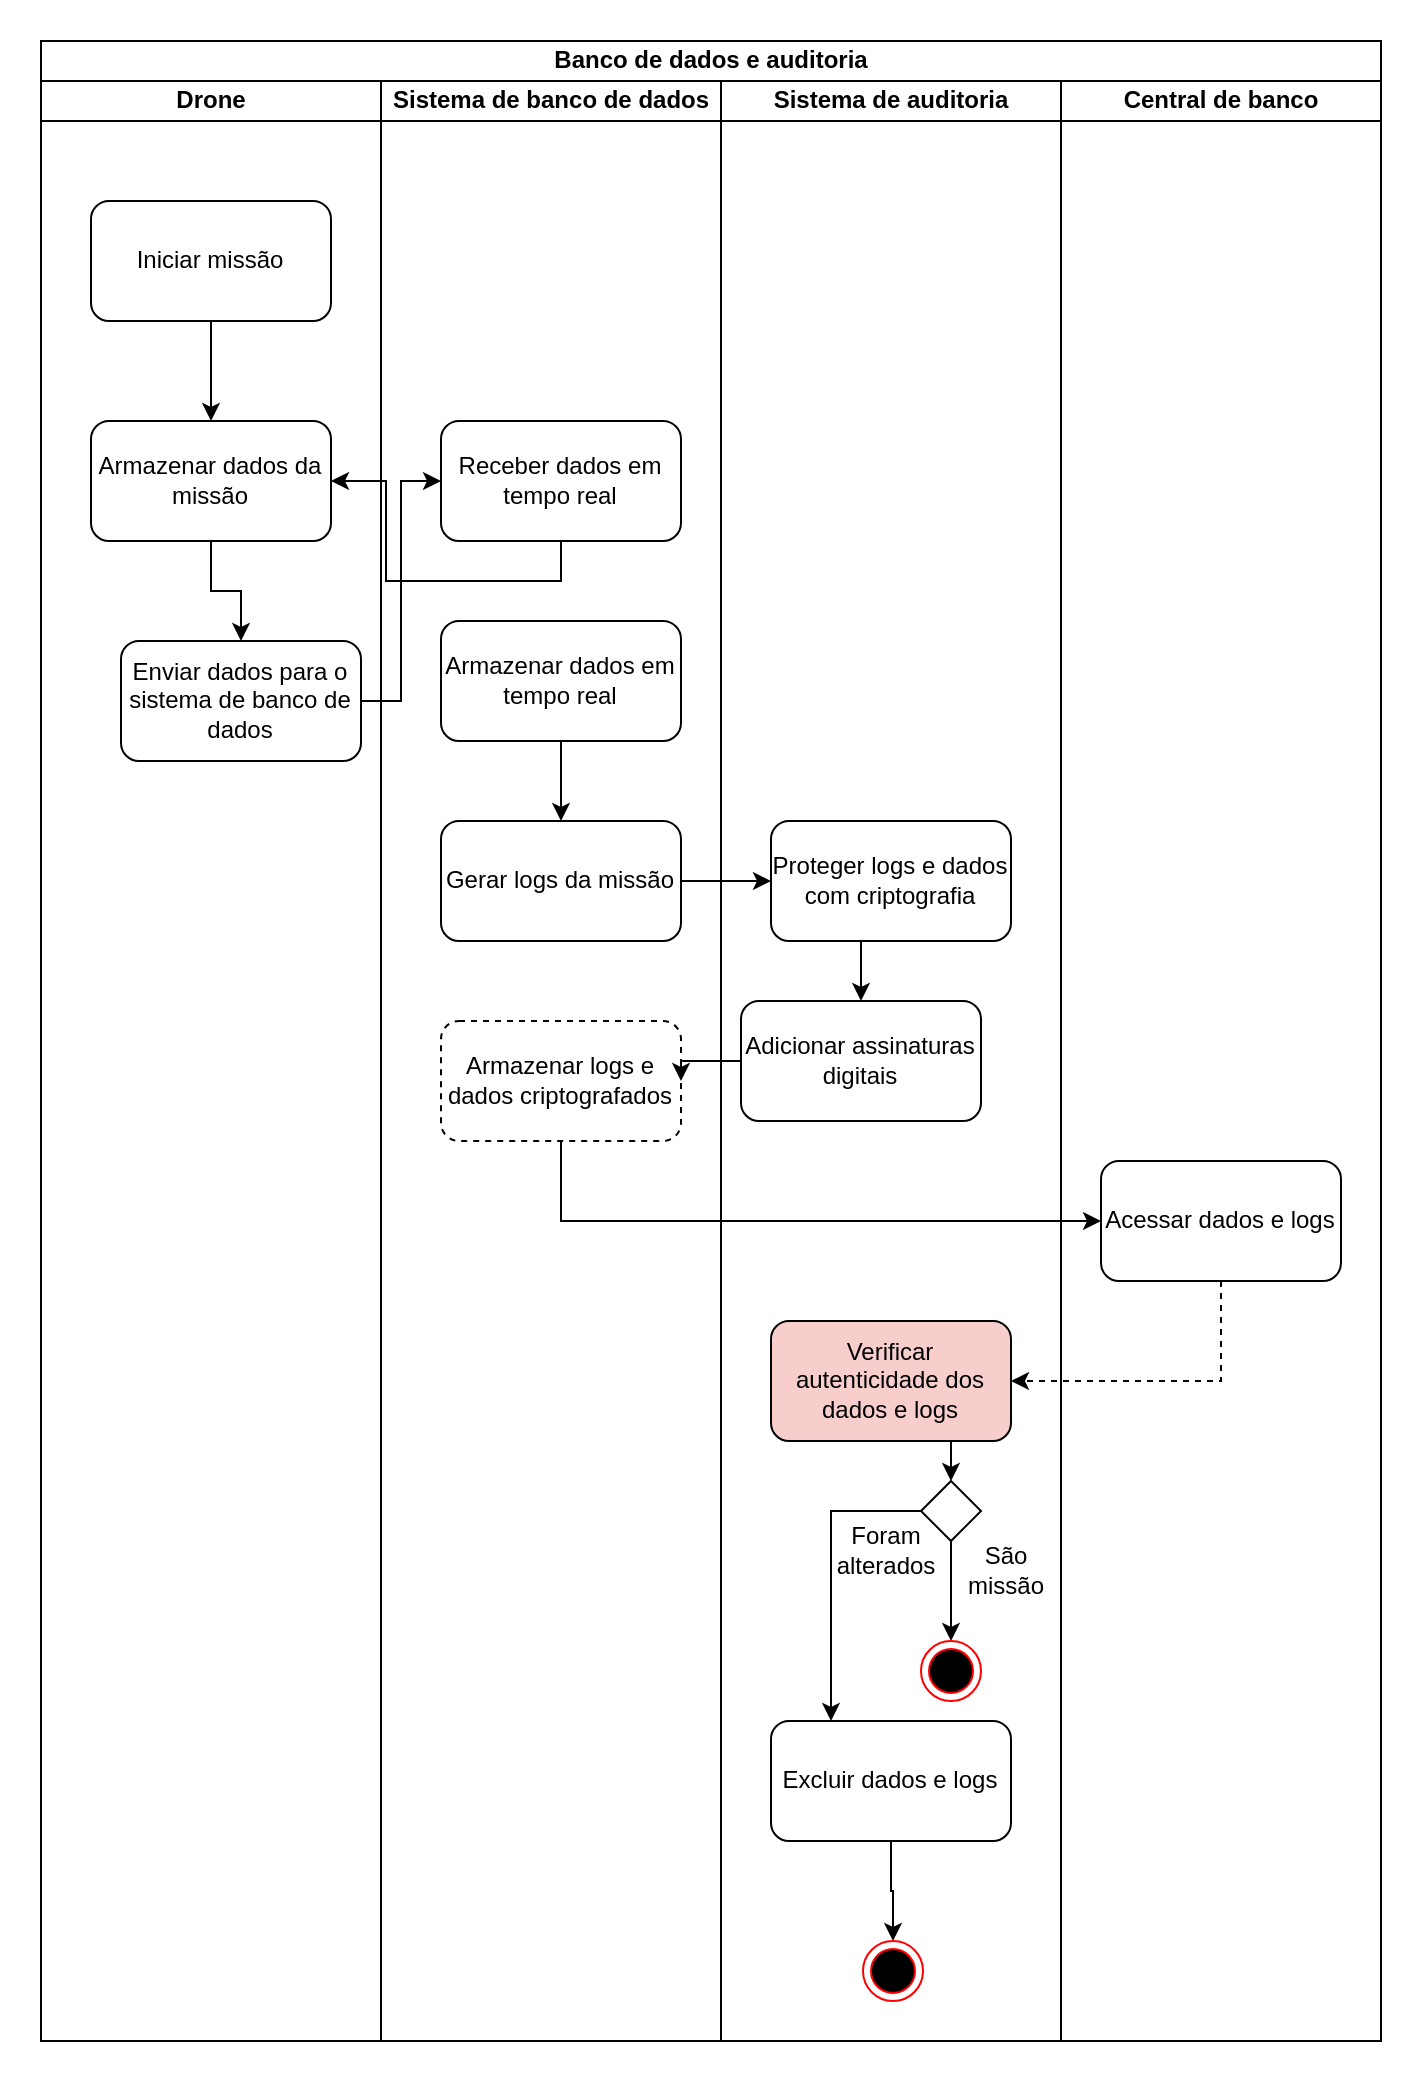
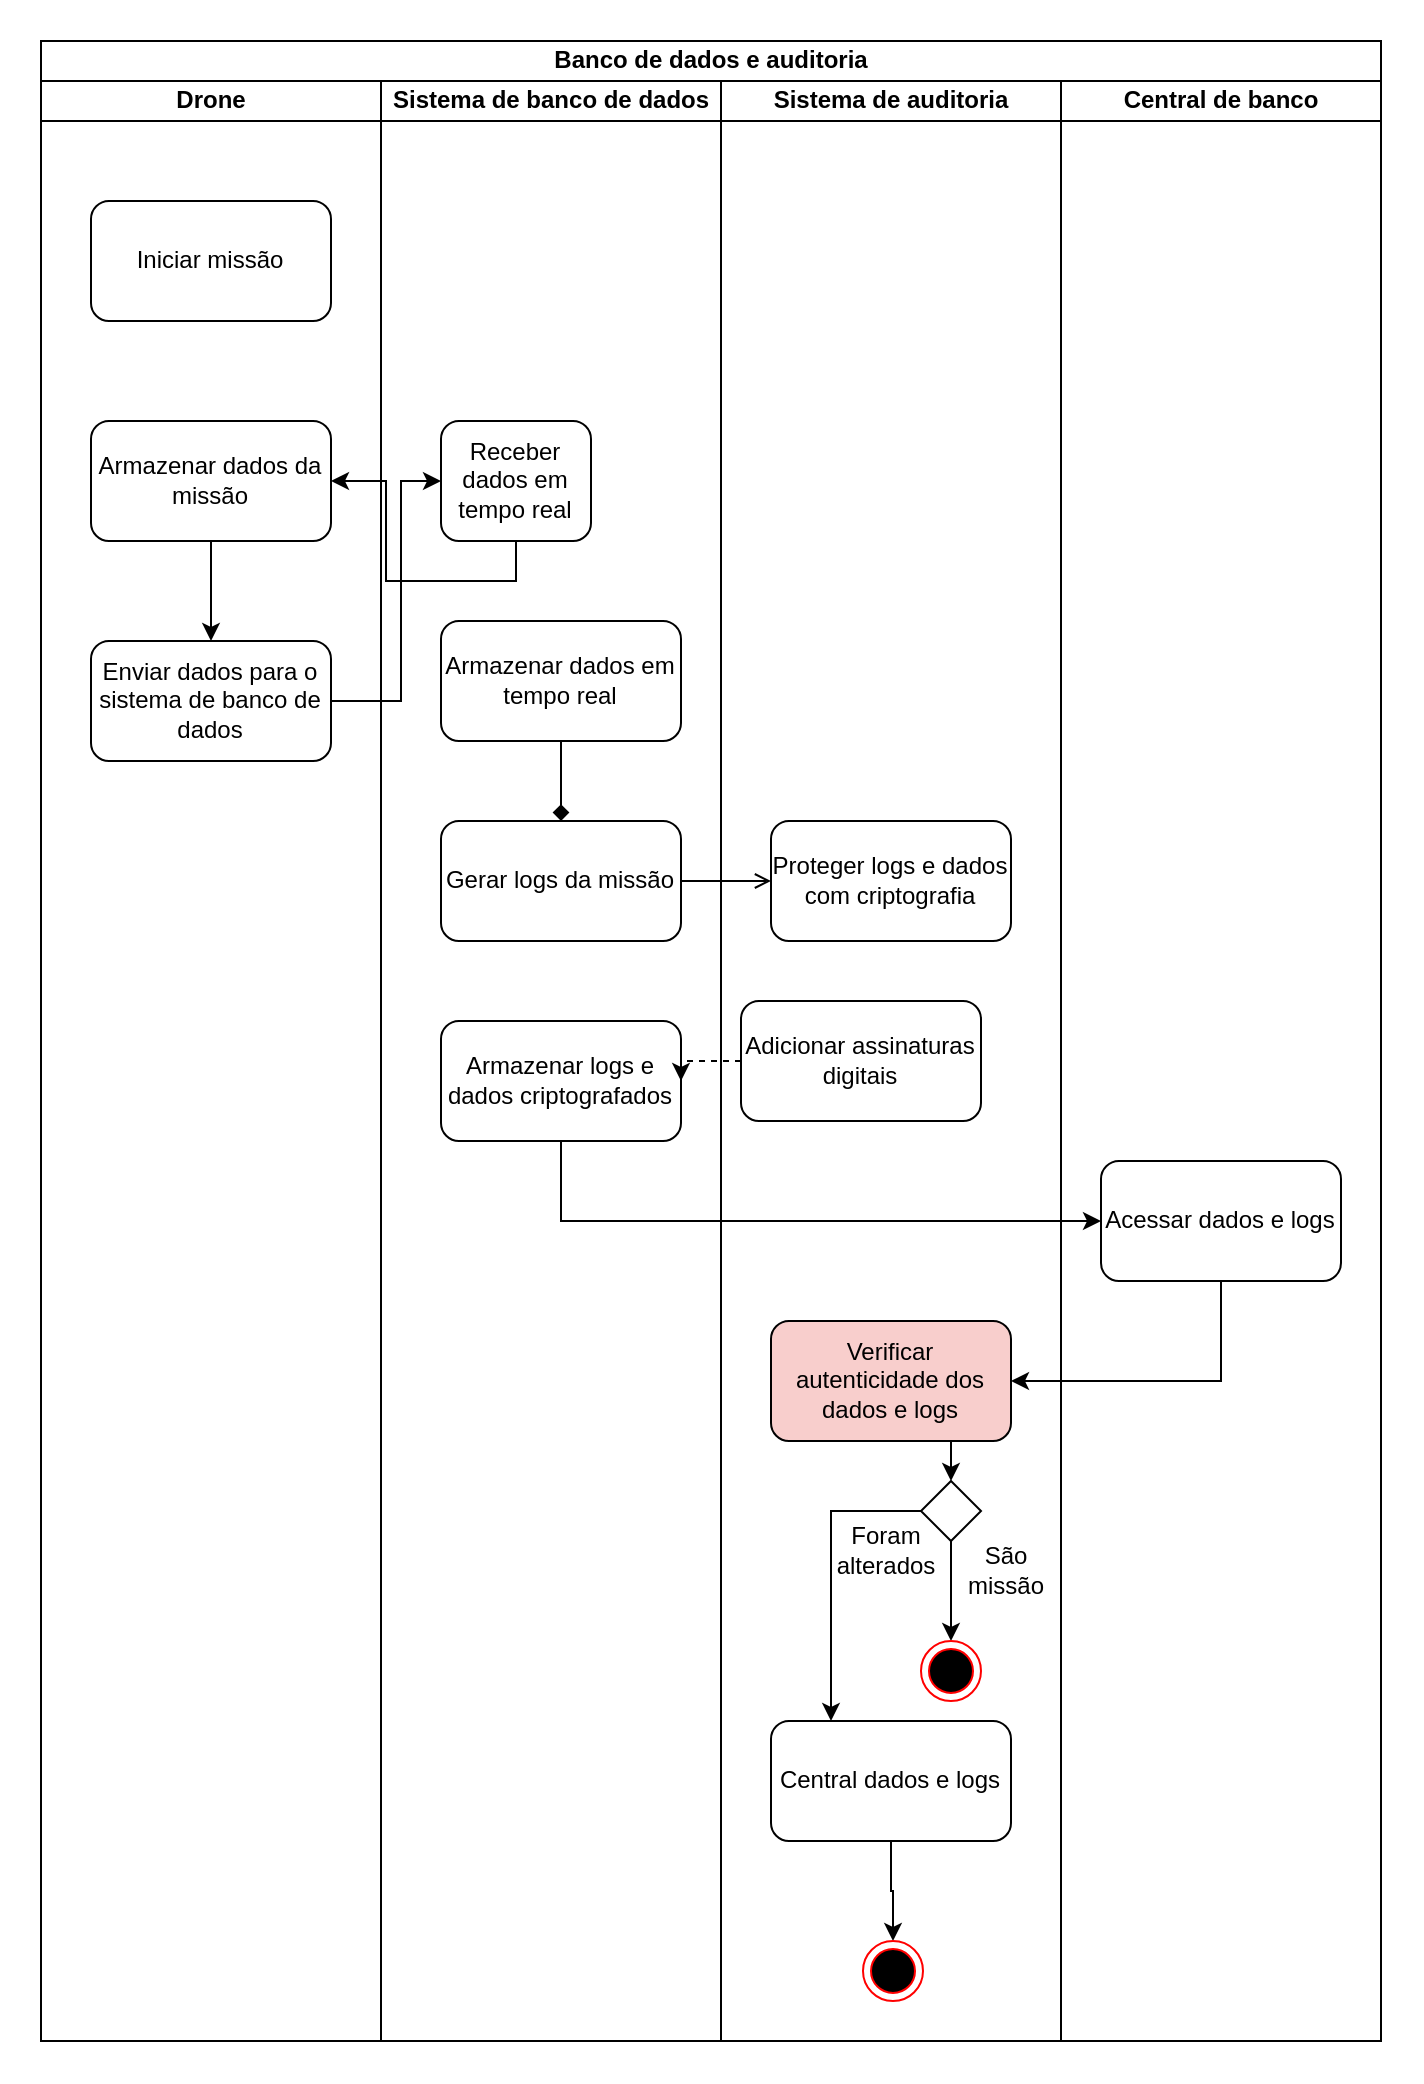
edge "Iniciar missão" -> "Armazenar dados da missão": removed
node "Receber dados em tempo real": size 240x120 -> 150x120
node "Enviar dados para o sistema de banco de dados": moved (241, 701) -> (211, 701)
edge "Armazenar dados em tempo real" -> "Gerar logs da missão": arrowhead classic -> diamond
edge "Gerar logs da missão" -> "Proteger logs e dados com criptografia": arrowhead classic -> open
edge "Proteger logs e dados com criptografia" -> "Adicionar assinaturas digitais": removed
edge "Adicionar assinaturas digitais" -> "Armazenar logs e dados criptografados": style solid -> dashed
node "Armazenar logs e dados criptografados": style dashed -> solid
edge "Acessar dados e logs" -> "Verificar autenticidade dos dados e logs": style dashed -> solid
node "Excluir dados e logs": label "Excluir dados e logs" -> "Central dados e logs"
